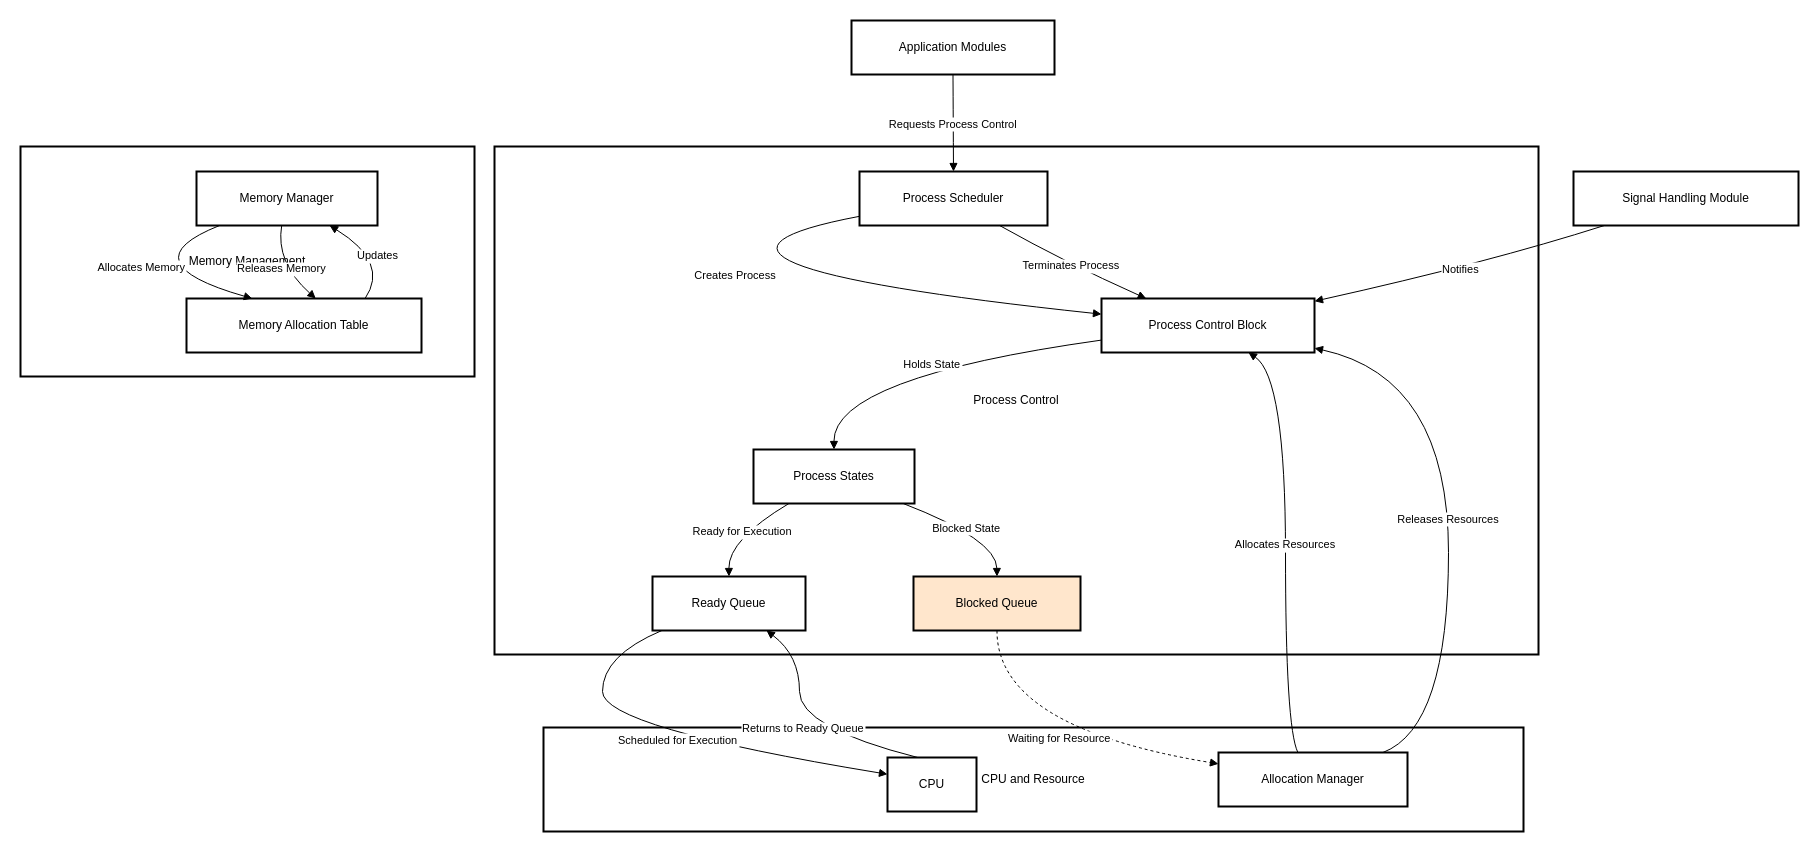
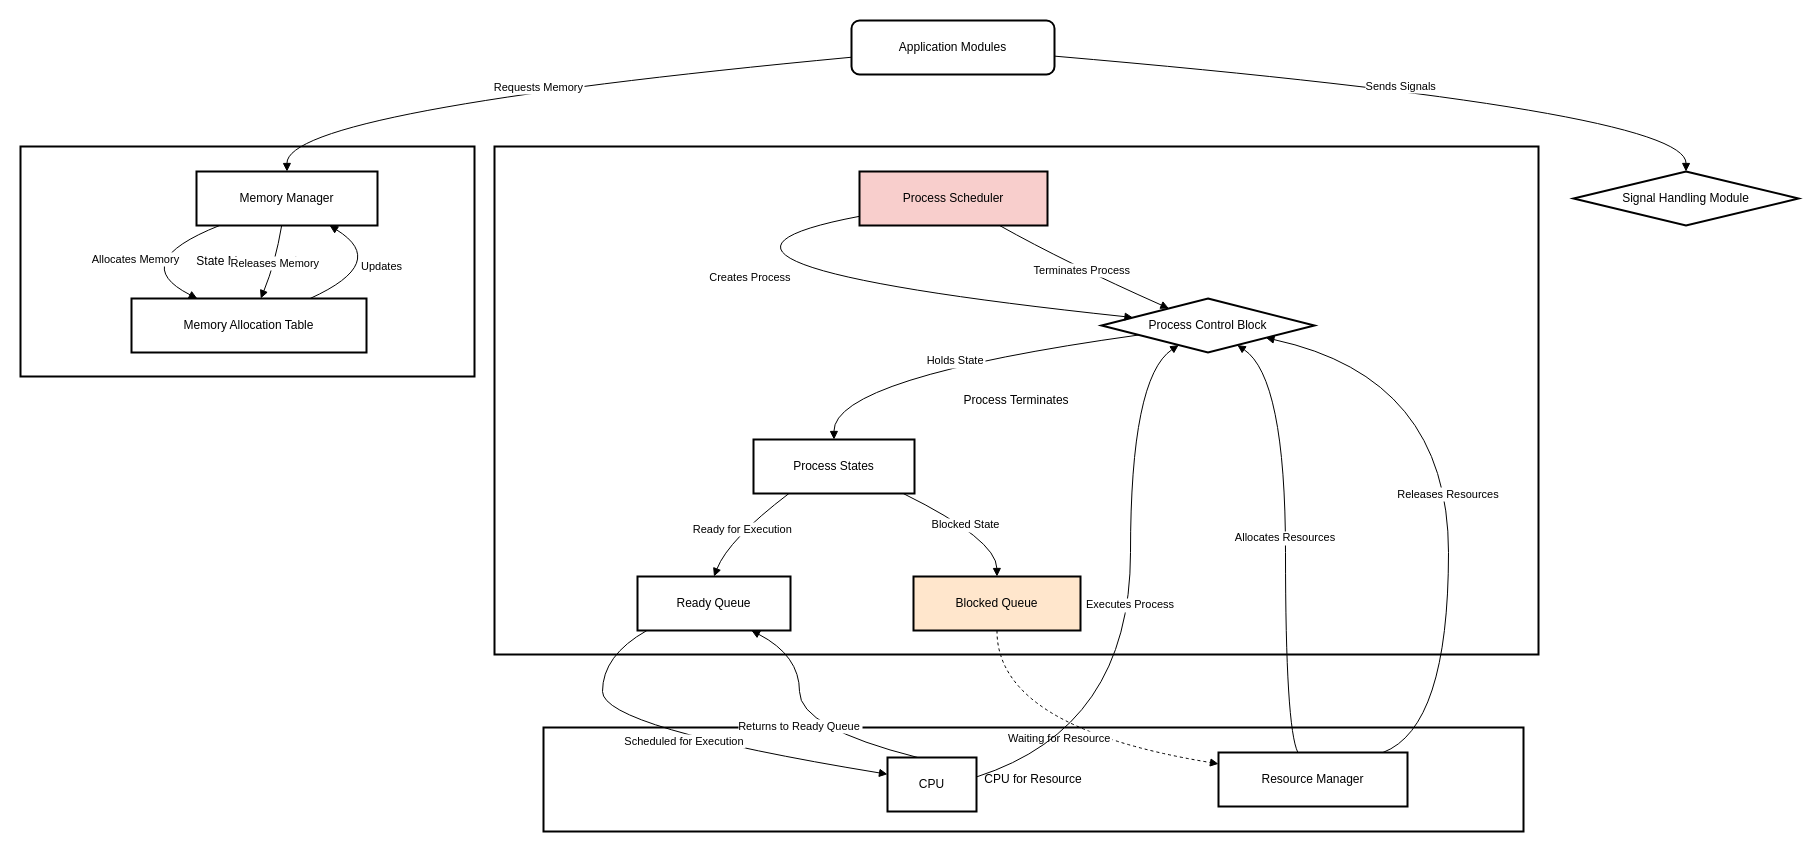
node "Application Modules": shape rectangle -> rounded rectangle
edge "Application Modules" -> "Signal Handling Module": added, label "Sends Signals"
edge "Application Modules" -> "Memory Manager": added, label "Requests Memory"
edge "Application Modules" -> "Process Scheduler": removed, label "Requests Process Control"
node "Process Scheduler": fillcolor #ffffff -> #f8cecc
node "Signal Handling Module": shape rectangle -> diamond
node "Memory Management": label "Memory Management" -> "State Management"
edge "Signal Handling Module" -> "Process Control Block": removed, label "Notifies"
node "Memory Allocation Table": moved (304, 326) -> (249, 326)
node "Process Control Block": shape rectangle -> diamond
node "Process Control": label "Process Control" -> "Process Terminates"
node "Process States": moved (834, 477) -> (834, 467)
edge "CPU" -> "Process Control Block": added, label "Executes Process"
node "Ready Queue": moved (729, 604) -> (714, 604)
node "CPU and Resource": label "CPU and Resource" -> "CPU for Resource"
node "Allocation Manager": label "Allocation Manager" -> "Resource Manager"
